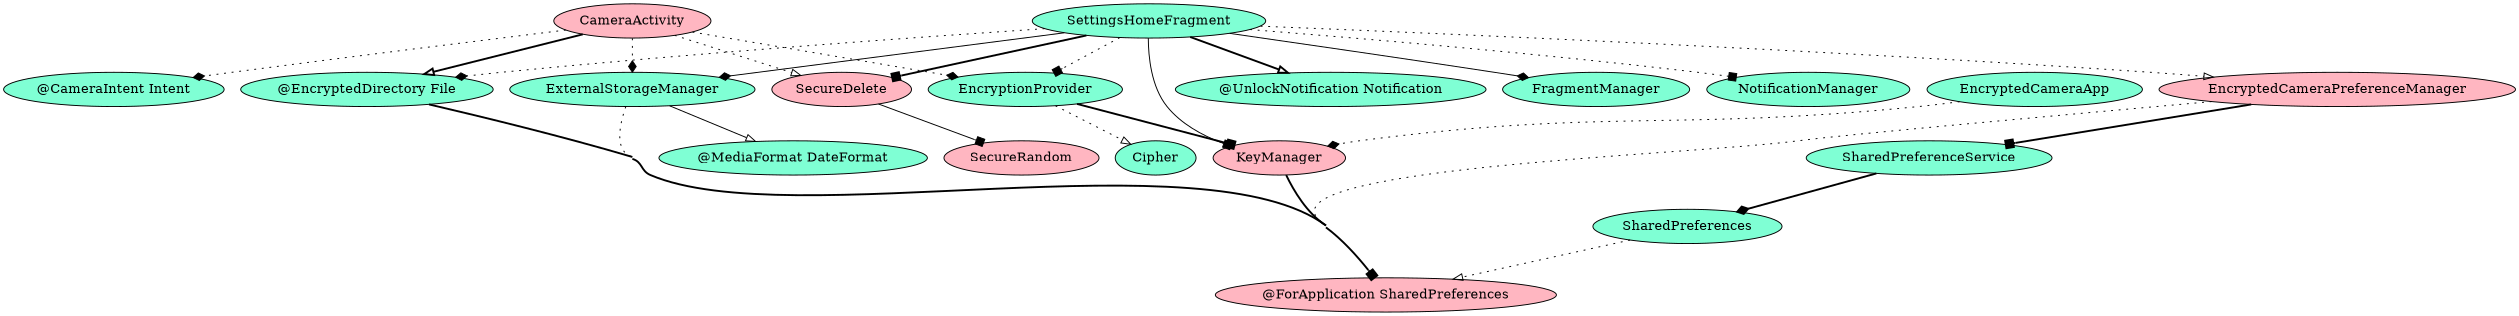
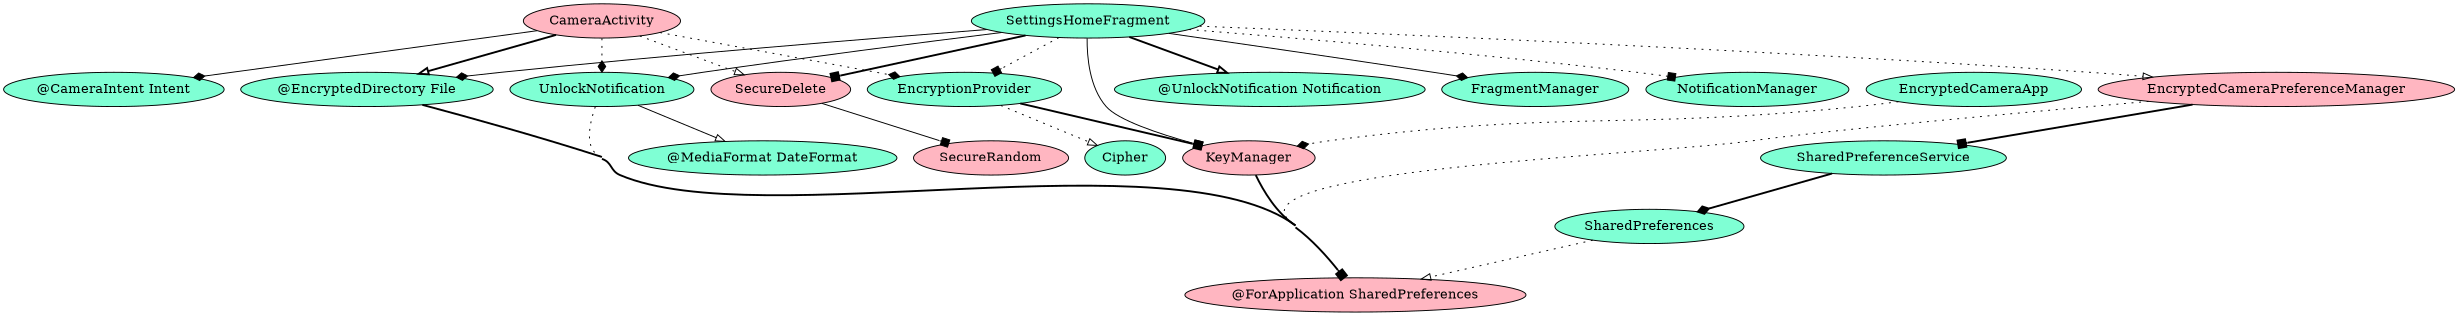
edge "SettingsHomeFragment" -> "@EncryptedDirectory File": style dotted -> solid
edge "CameraActivity" -> "@CameraIntent Intent": style dotted -> solid
node "ExternalStorageManager": label "ExternalStorageManager" -> "UnlockNotification"
